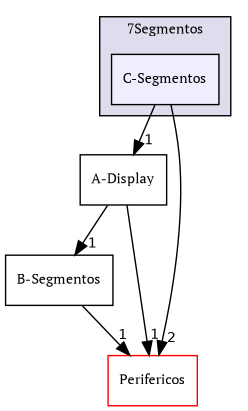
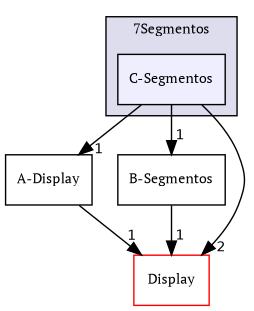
edge "A-Display" -> "B-Segmentos": now "C-Segmentos" -> "B-Segmentos"
node "Perifericos": label "Perifericos" -> "Display"
